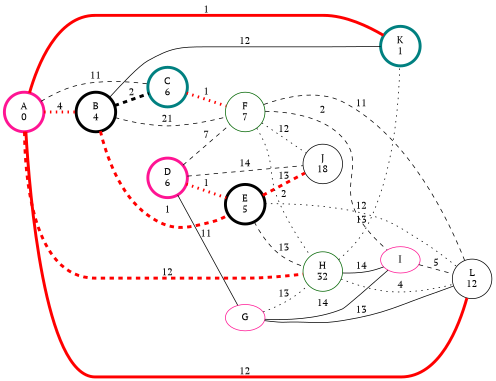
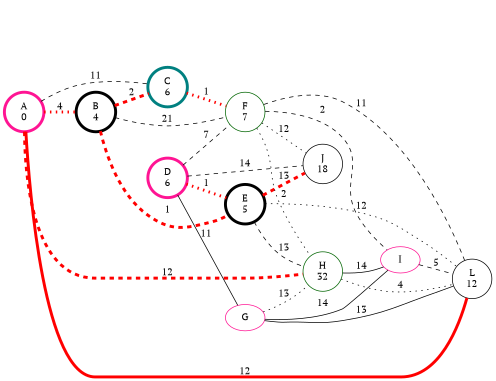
node "K 1": removed
edge "C 6" -- "B 4": color black -> red
